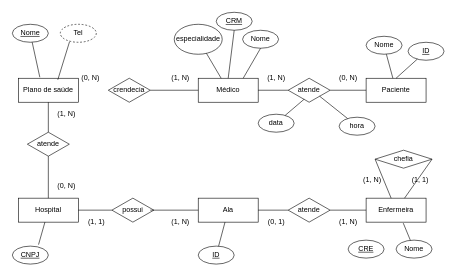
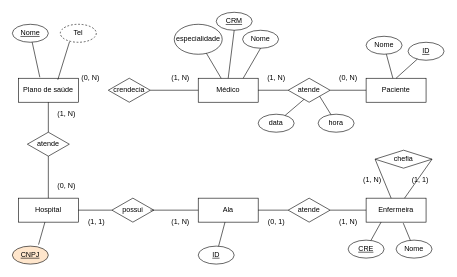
node "hora": moved (357, 126) -> (336, 123)
edge "Enfermeira" -- "CRE": added
node "CNPJ": fillcolor #ffffff -> #ffe6cc
